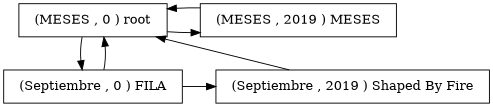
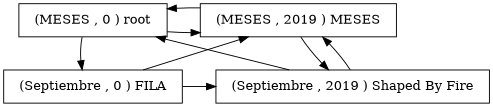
edge "(MESES , 2019 ) MESES" -> "(Septiembre , 2019 ) Shaped By Fire": added
edge "(Septiembre , 2019 ) Shaped By Fire" -> "(MESES , 2019 ) MESES": added
edge "(Septiembre , 0 ) FILA" -> "(MESES , 0 ) root": now "(Septiembre , 0 ) FILA" -> "(MESES , 2019 ) MESES"
